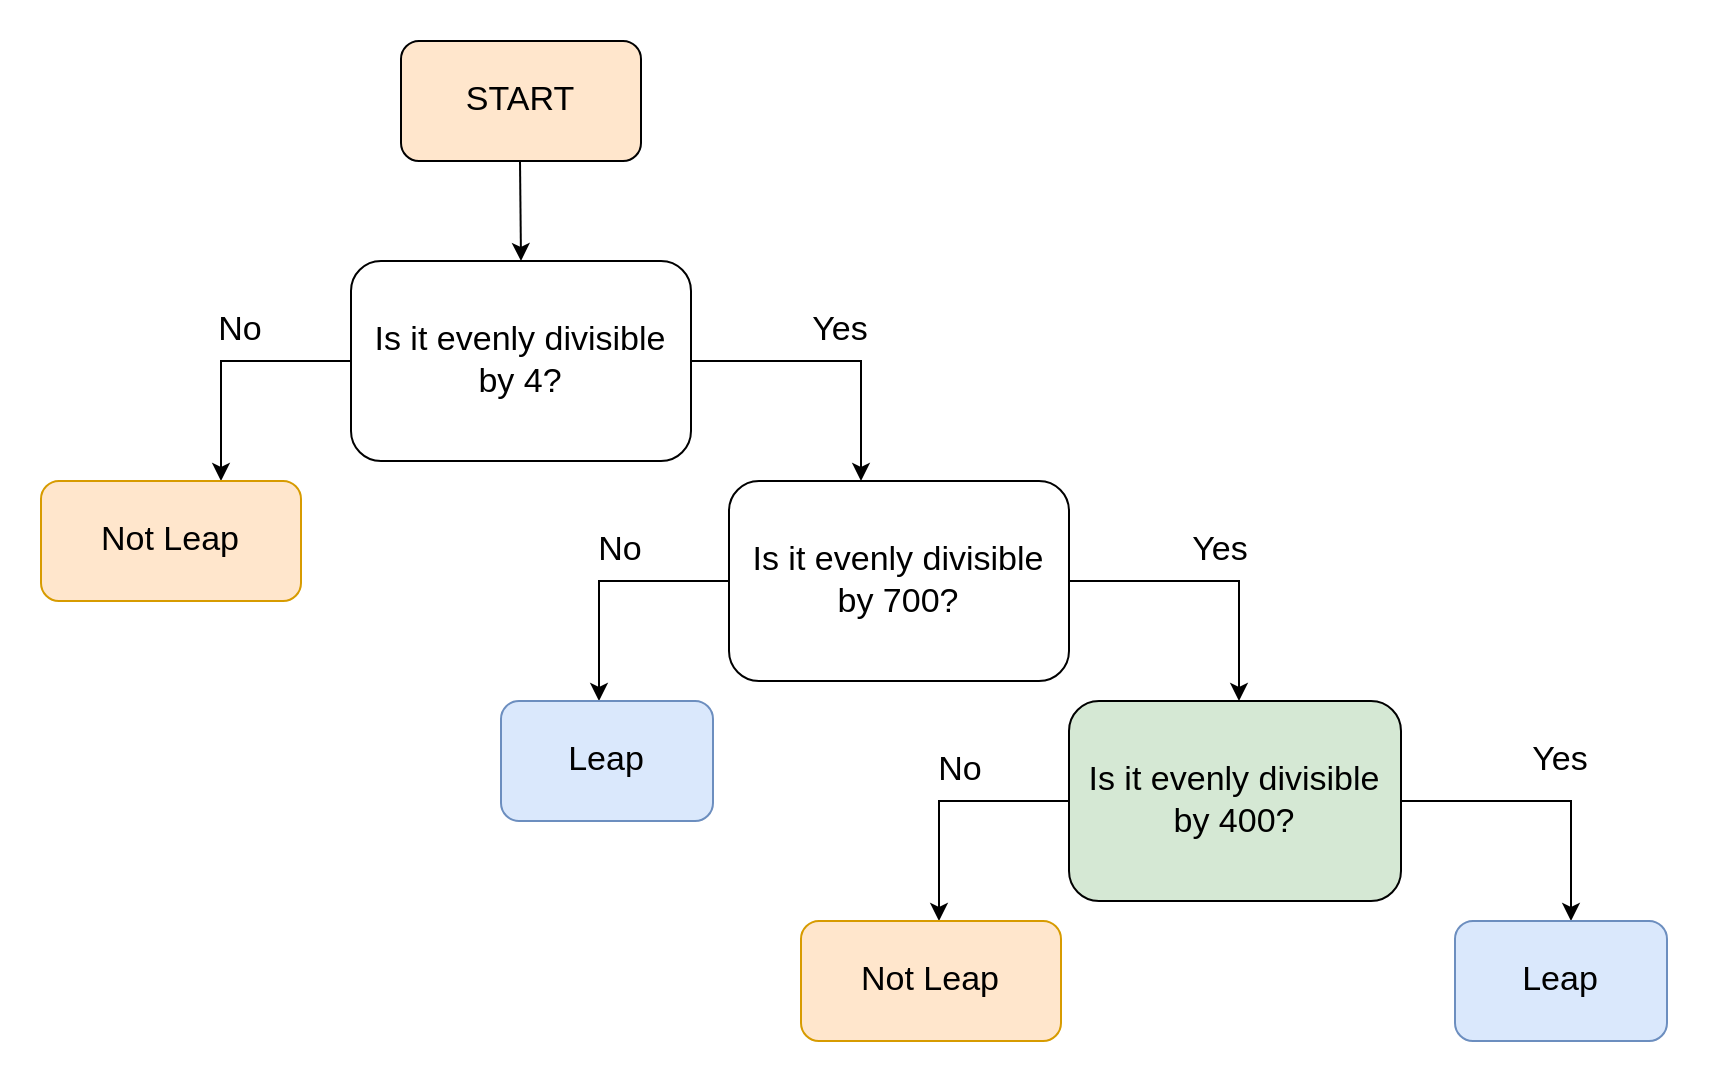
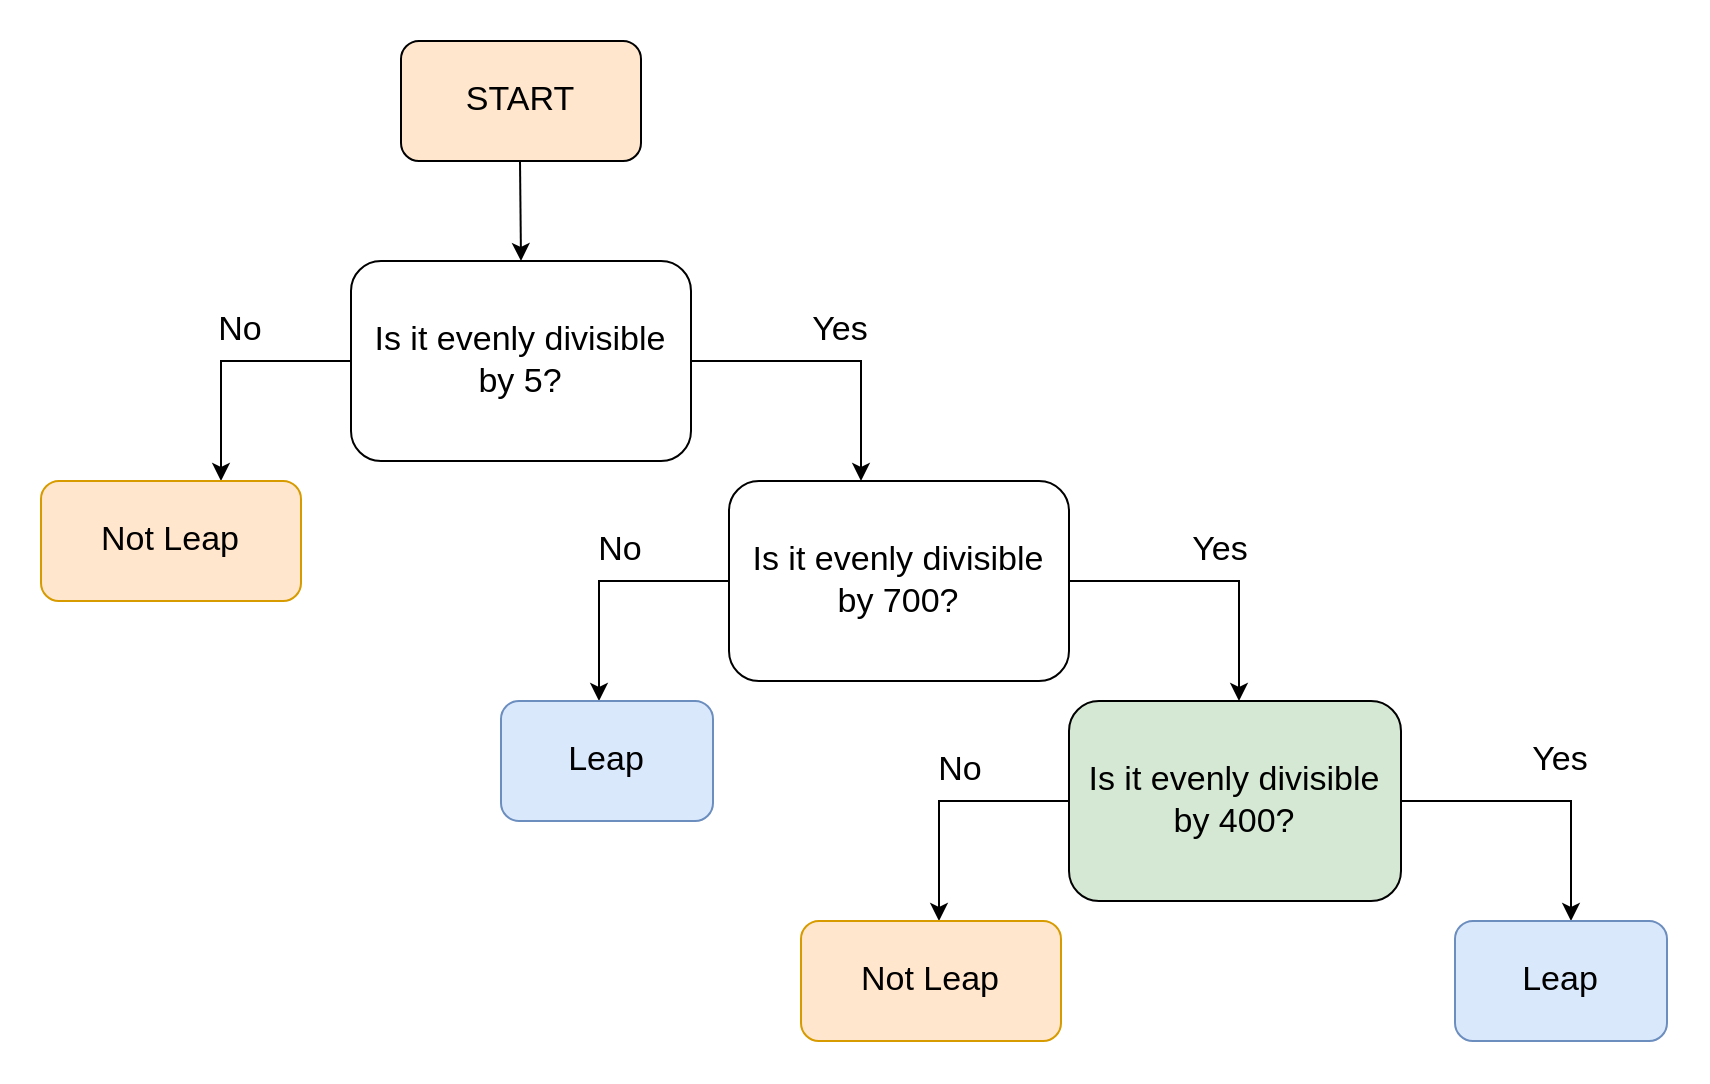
node "Is it evenly divisible by 4?": label "Is it evenly divisible by 4?" -> "Is it evenly divisible by 5?"
